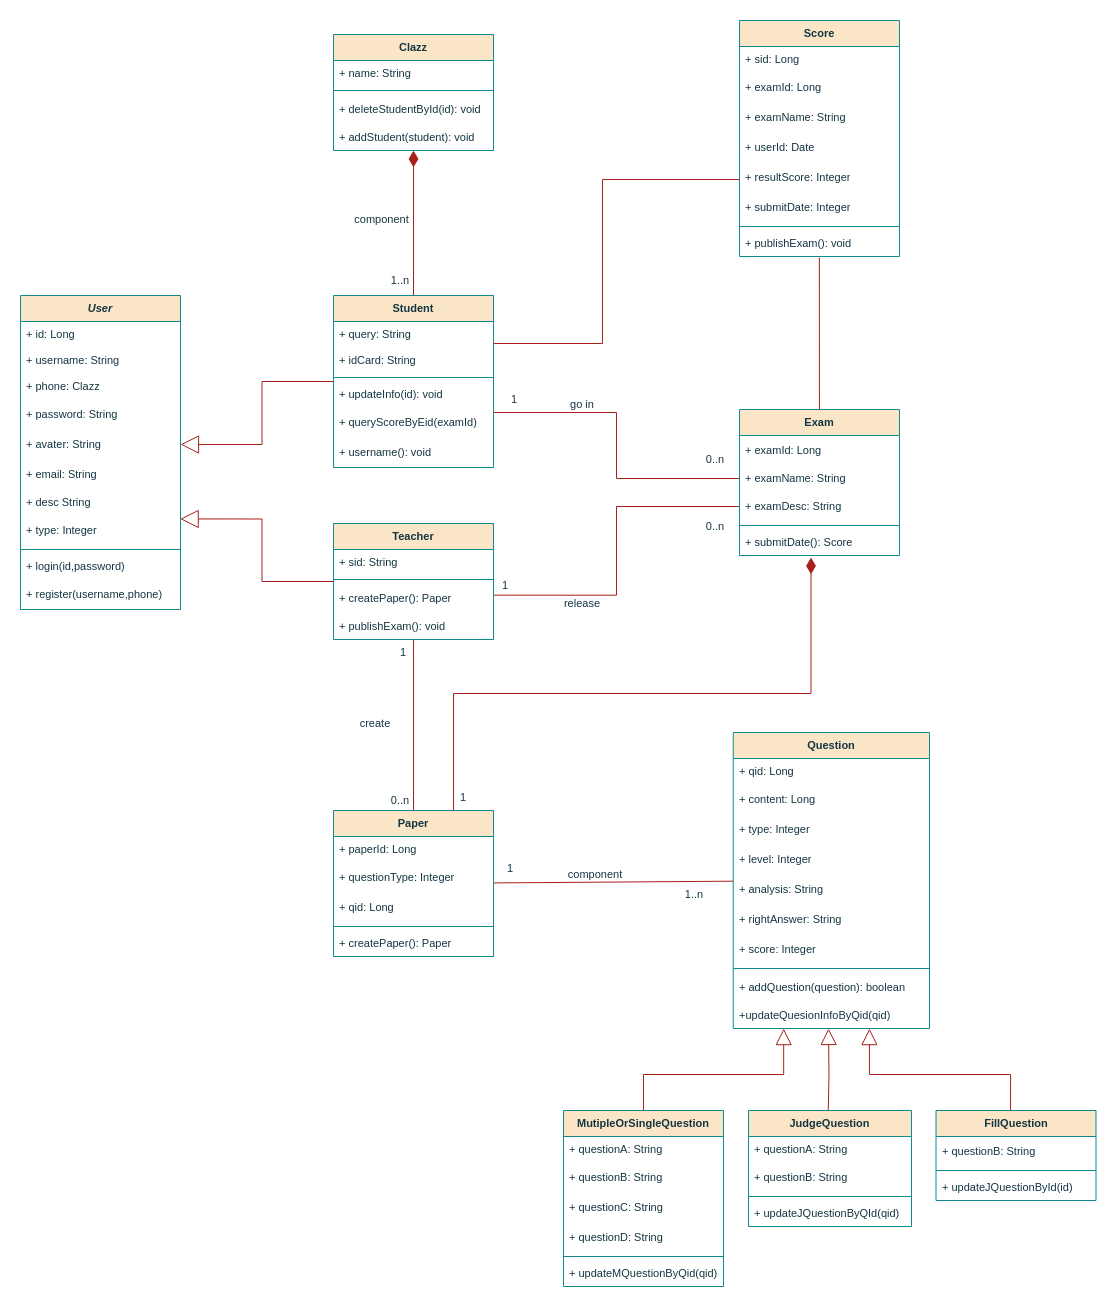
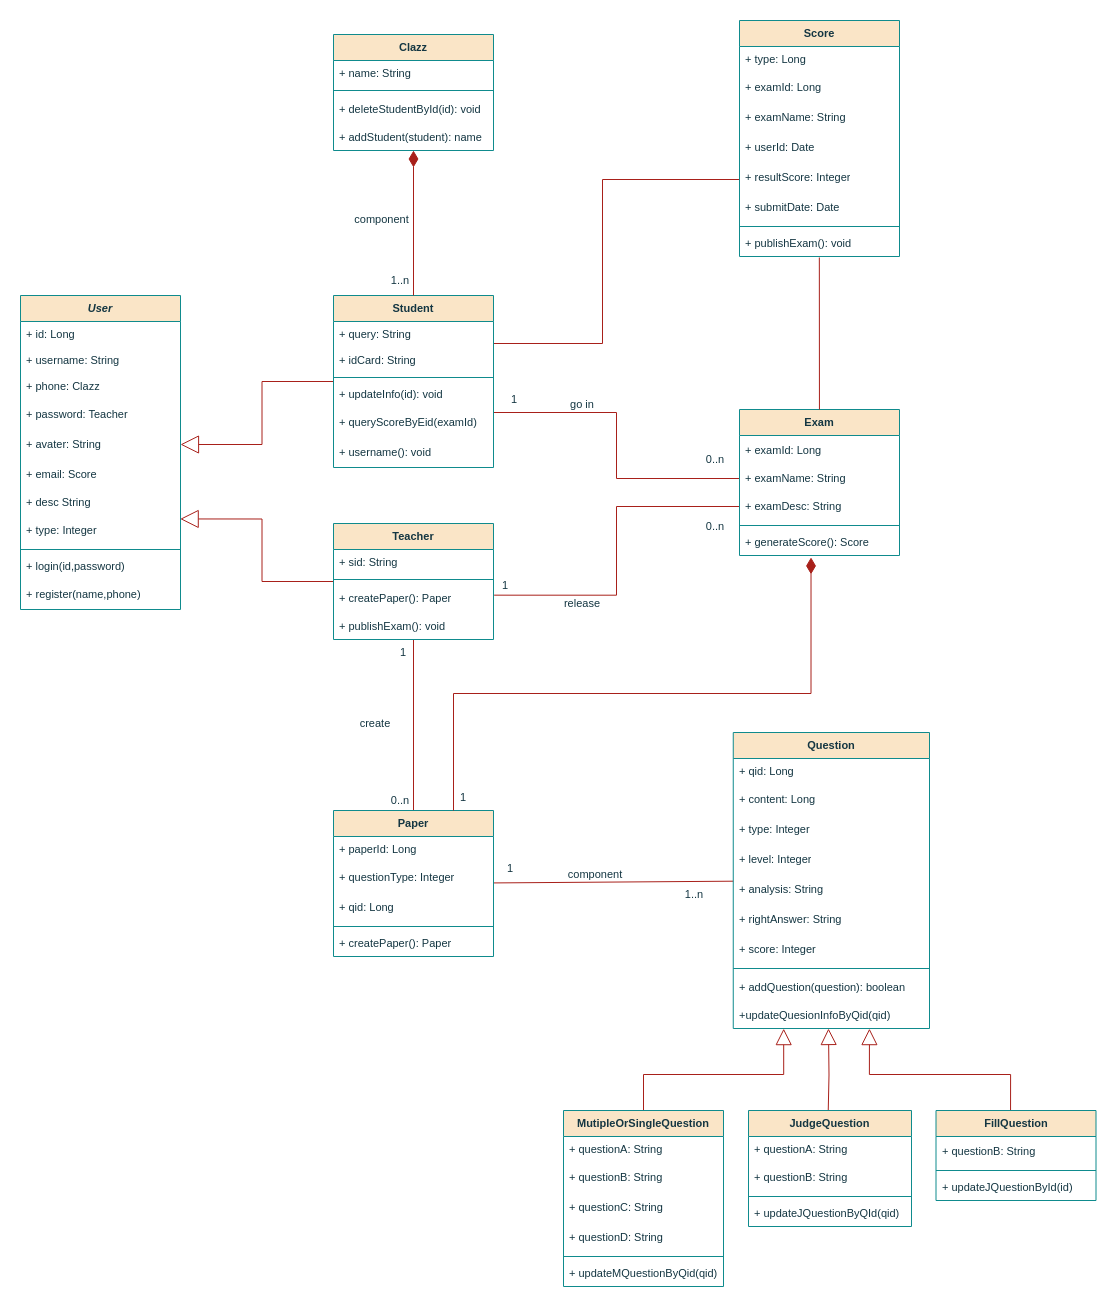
node "+ sid: Long": label "+ sid: Long" -> "+ type: Long"
node "+ addStudent(student): void": label "+ addStudent(student): void" -> "+ addStudent(student): name"
node "+ submitDate: Integer": label "+ submitDate: Integer" -> "+ submitDate: Date"
node "+ password: String": label "+ password: String" -> "+ password: Teacher"
node "+ email: String": label "+ email: String" -> "+ email: Score"
node "+ submitDate(): Score": label "+ submitDate(): Score" -> "+ generateScore(): Score"
node "+ register(username,phone)": label "+ register(username,phone)" -> "+ register(name,phone)"
